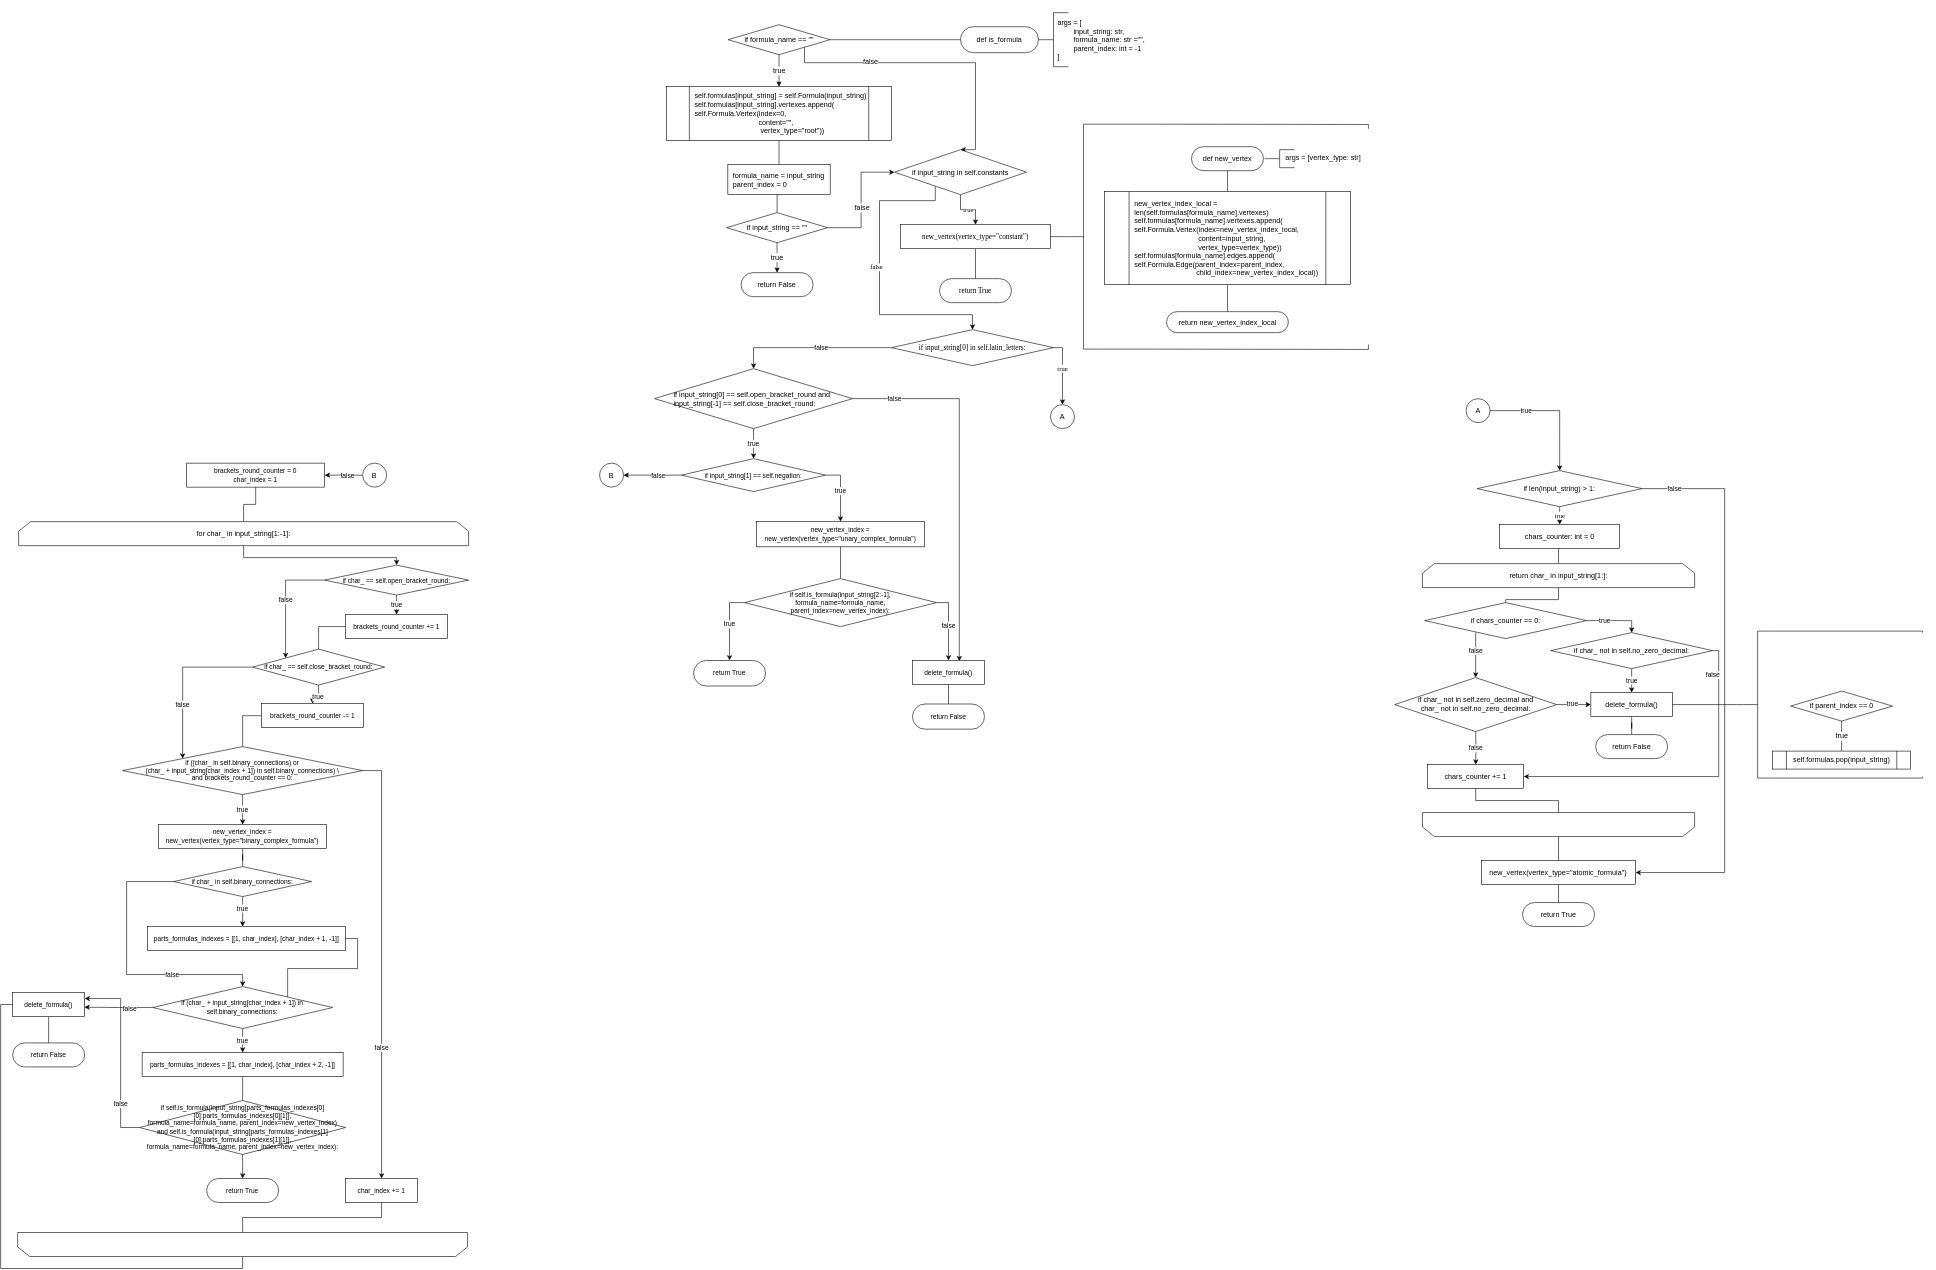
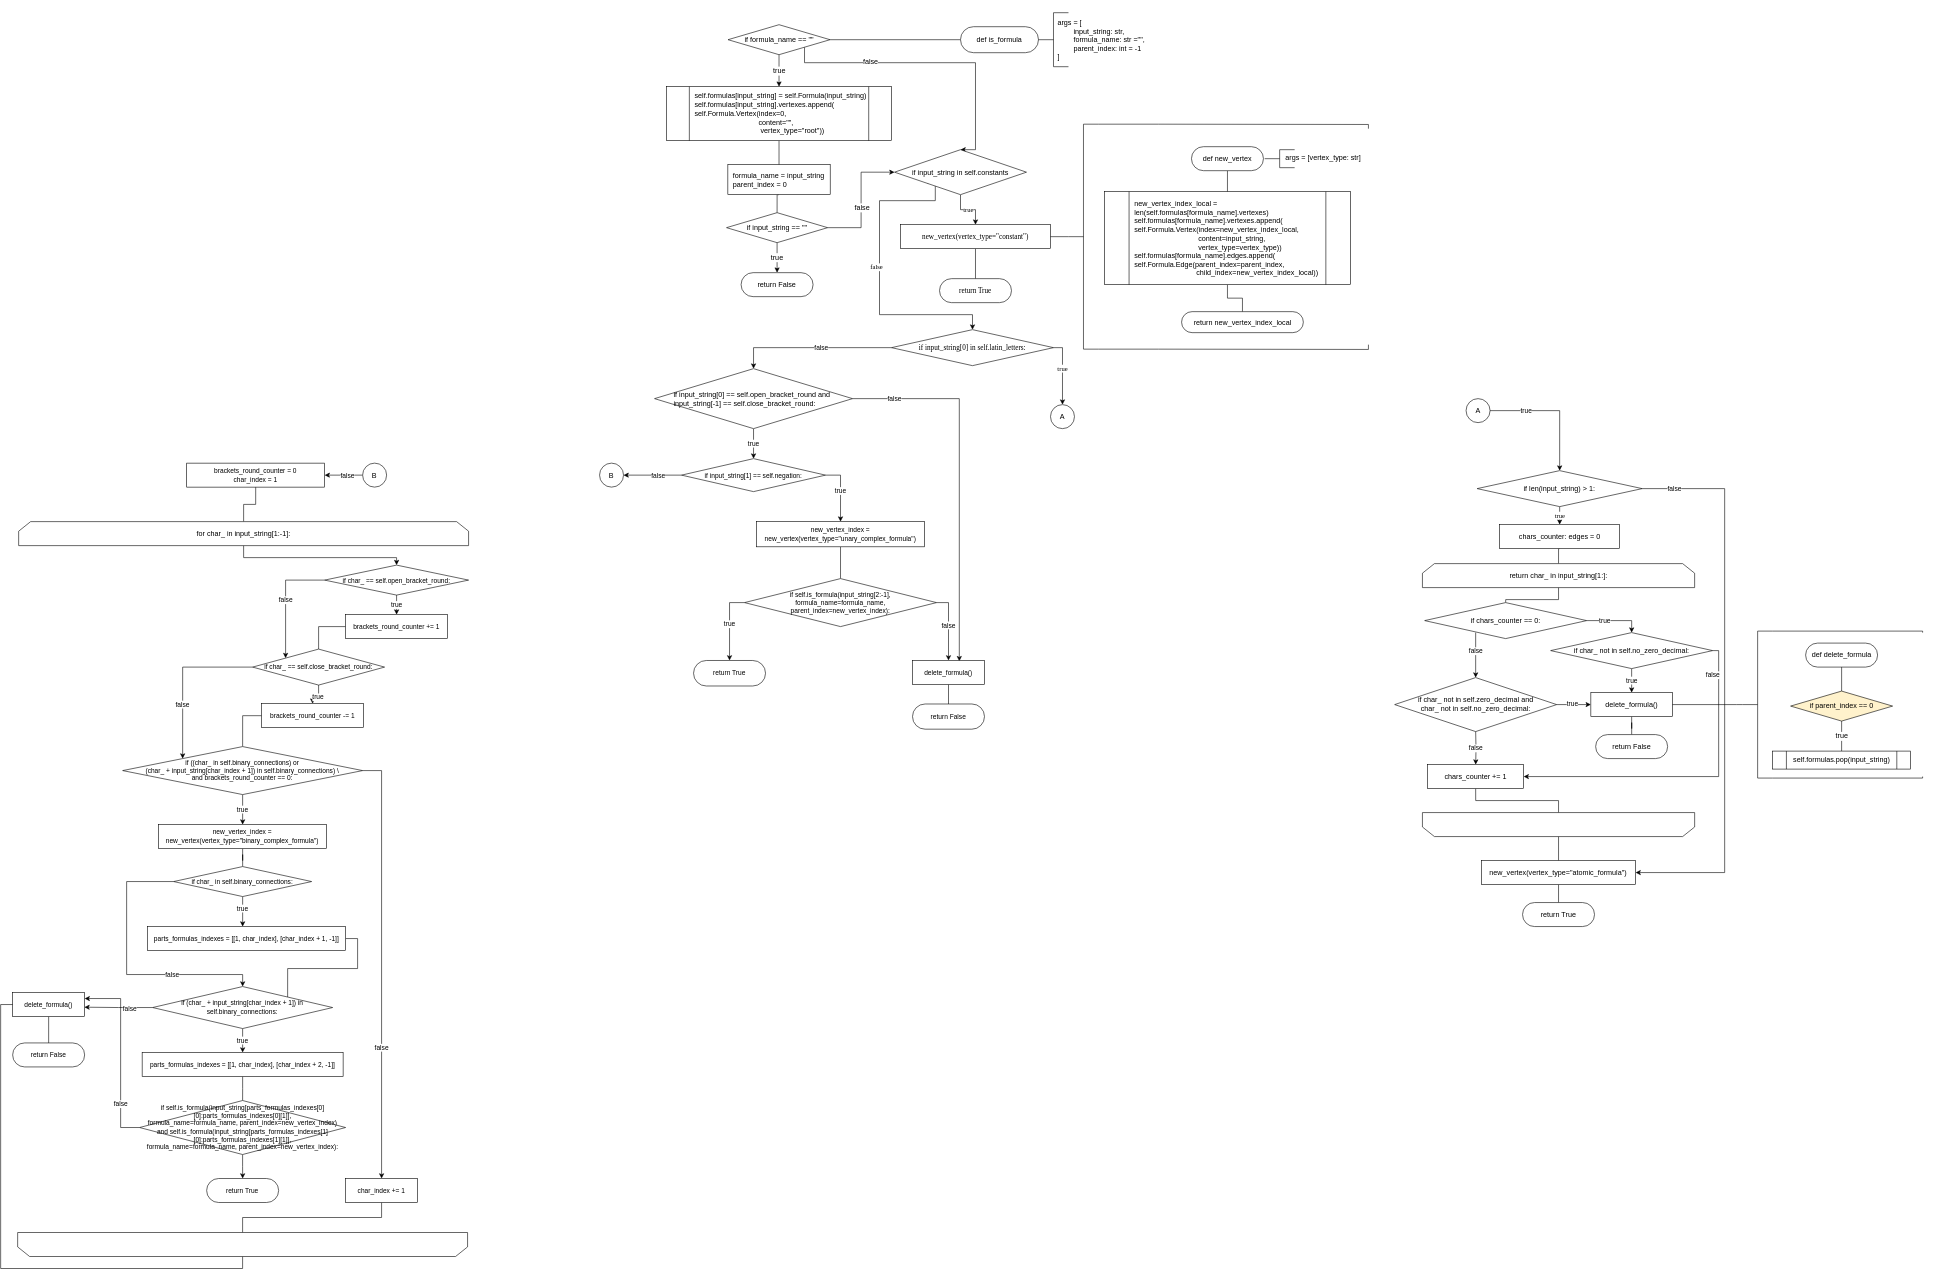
node "return new_vertex_index_local": moved (1227, 322) -> (1242, 322)
node "chars_counter: int = 0": label "chars_counter: int = 0" -> "chars_counter: edges = 0"
node "def delete_formula": added
edge "def delete_formula" -- "if parent_index == 0": added
node "if parent_index == 0": fillcolor #ffffff -> #fff2cc
